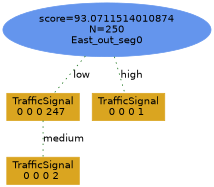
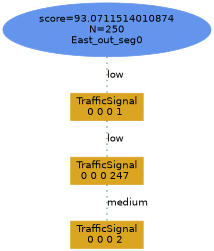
edge "score=93.0711514010874 N=250 East_out_seg0" -- "TrafficSignal 0 0 0 247": now "TrafficSignal 0 0 0 1" -- "TrafficSignal 0 0 0 247"
edge "score=93.0711514010874 N=250 East_out_seg0" -- "TrafficSignal 0 0 0 1": label "high" -> "low"
